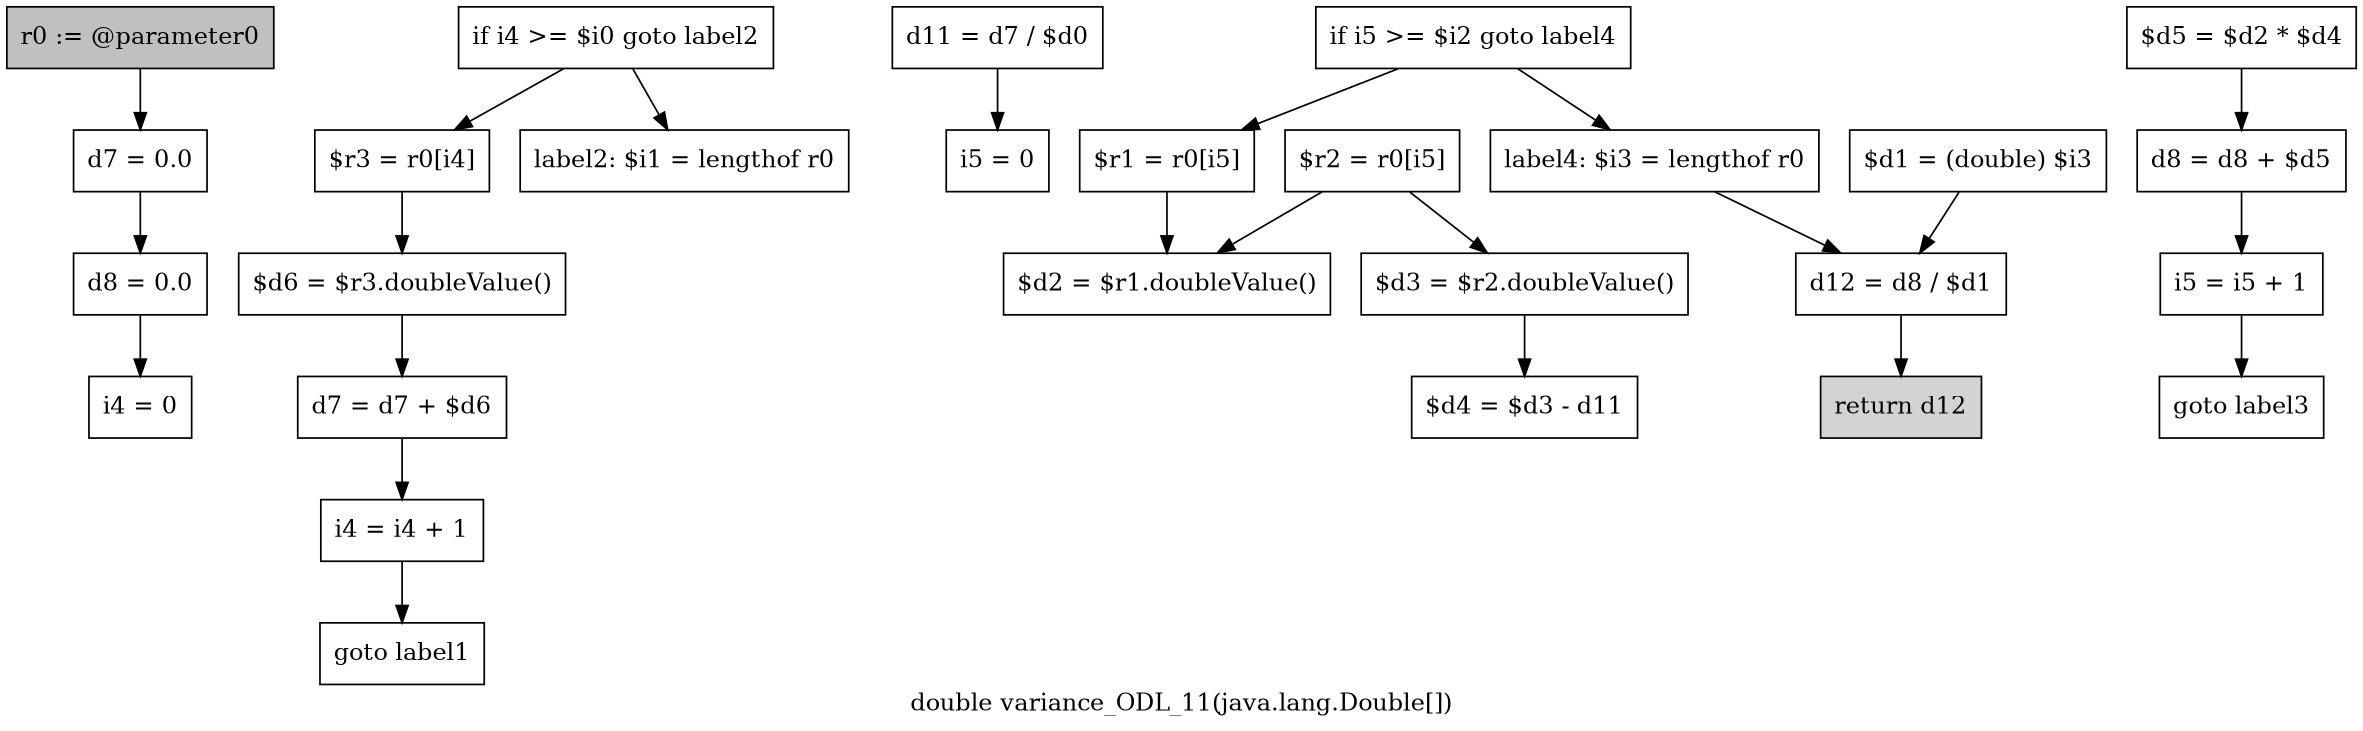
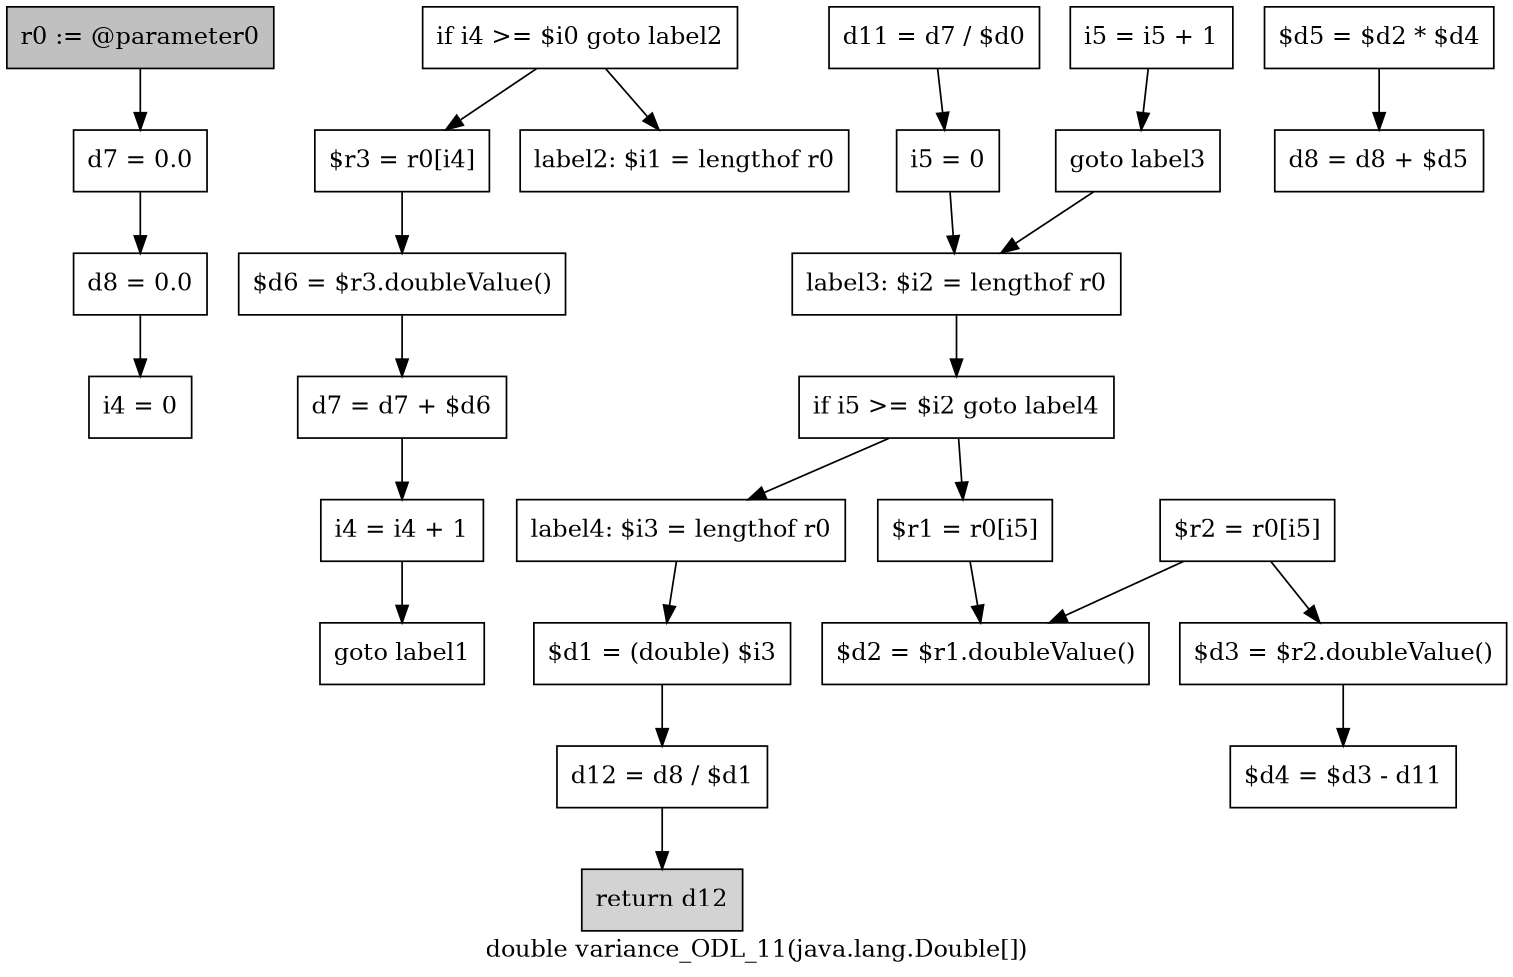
edge "d8 = d8 + $d5" -> "i5 = i5 + 1": removed
edge "label4: $i3 = lengthof r0" -> "d12 = d8 / $d1": now "label4: $i3 = lengthof r0" -> "$d1 = (double) $i3"
node "label3: $i2 = lengthof r0": added
